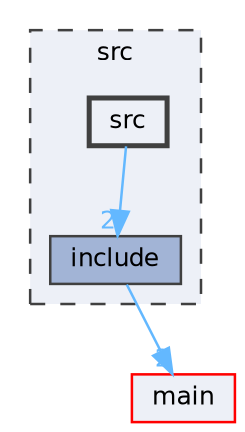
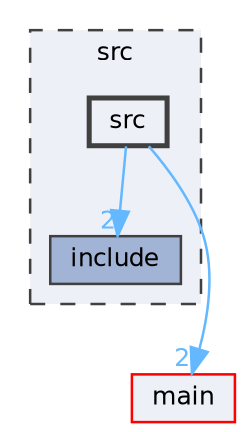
edge "include" -> "main": now "src" -> "main"
